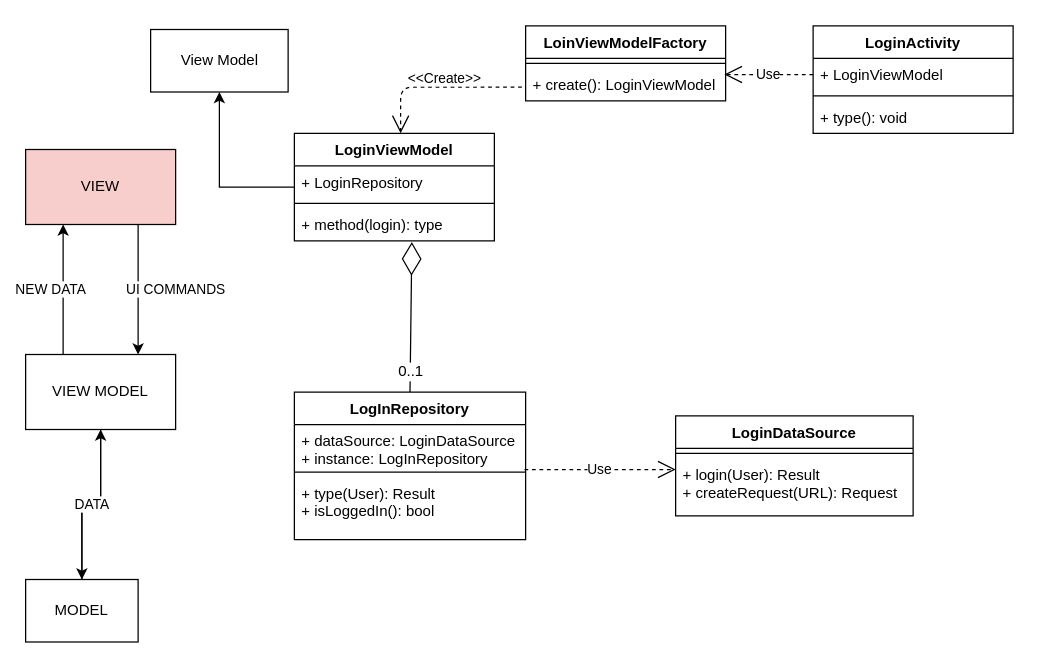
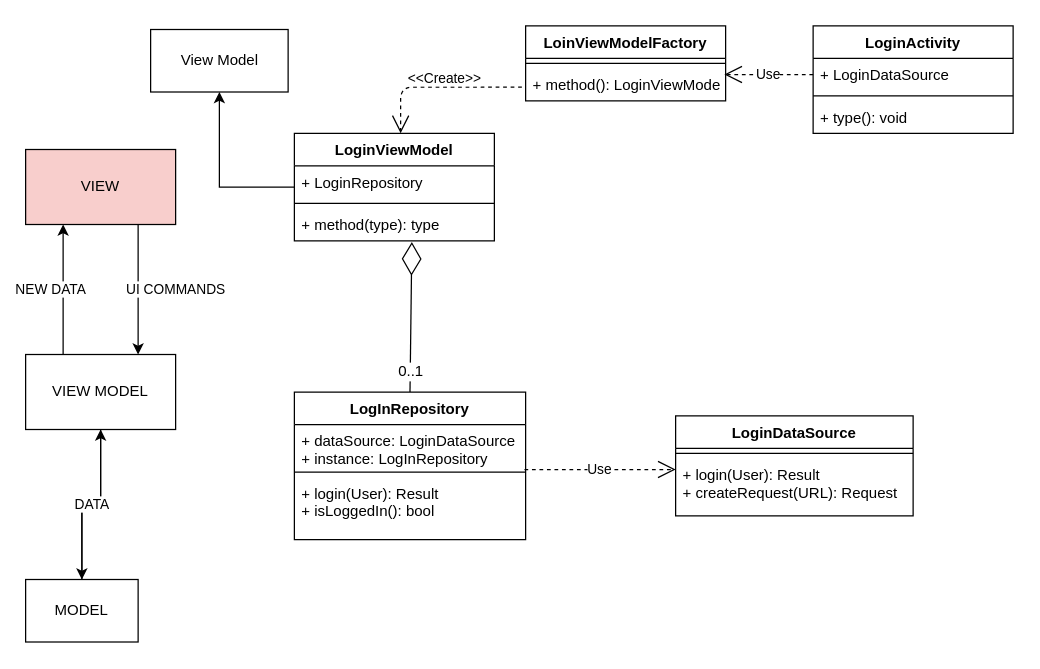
node "+ LoginViewModel": label "+ LoginViewModel" -> "+ LoginDataSource"
node "+ create(): LoginViewModel": label "+ create(): LoginViewModel" -> "+ method(): LoginViewModel"
node "+ method(login): type": label "+ method(login): type" -> "+ method(type): type"
node "+ type(User): Result + isLoggedIn(): bool": label "+ type(User): Result + isLoggedIn(): bool" -> "+ login(User): Result + isLoggedIn(): bool"
